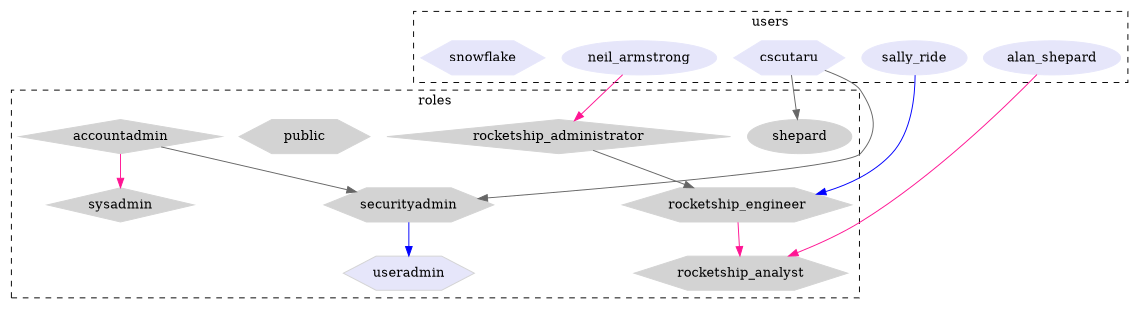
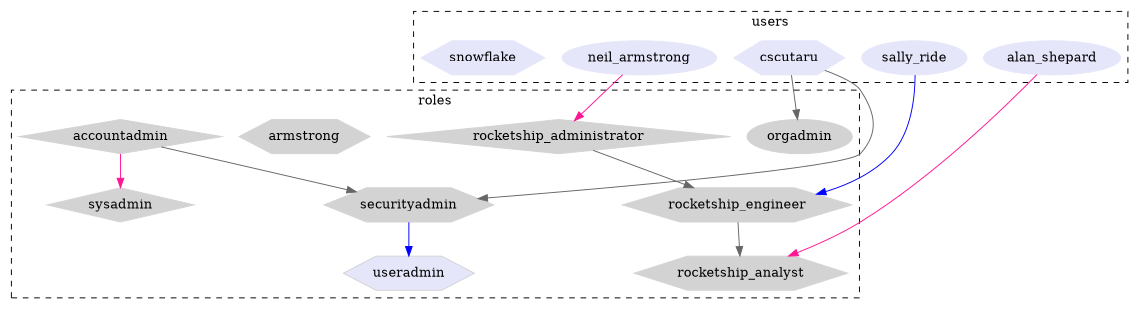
node "public": label "public" -> "armstrong"
node "shepard": label "shepard" -> "orgadmin"
edge "rocketship_engineer" -> "rocketship_analyst": color deeppink -> gray40
